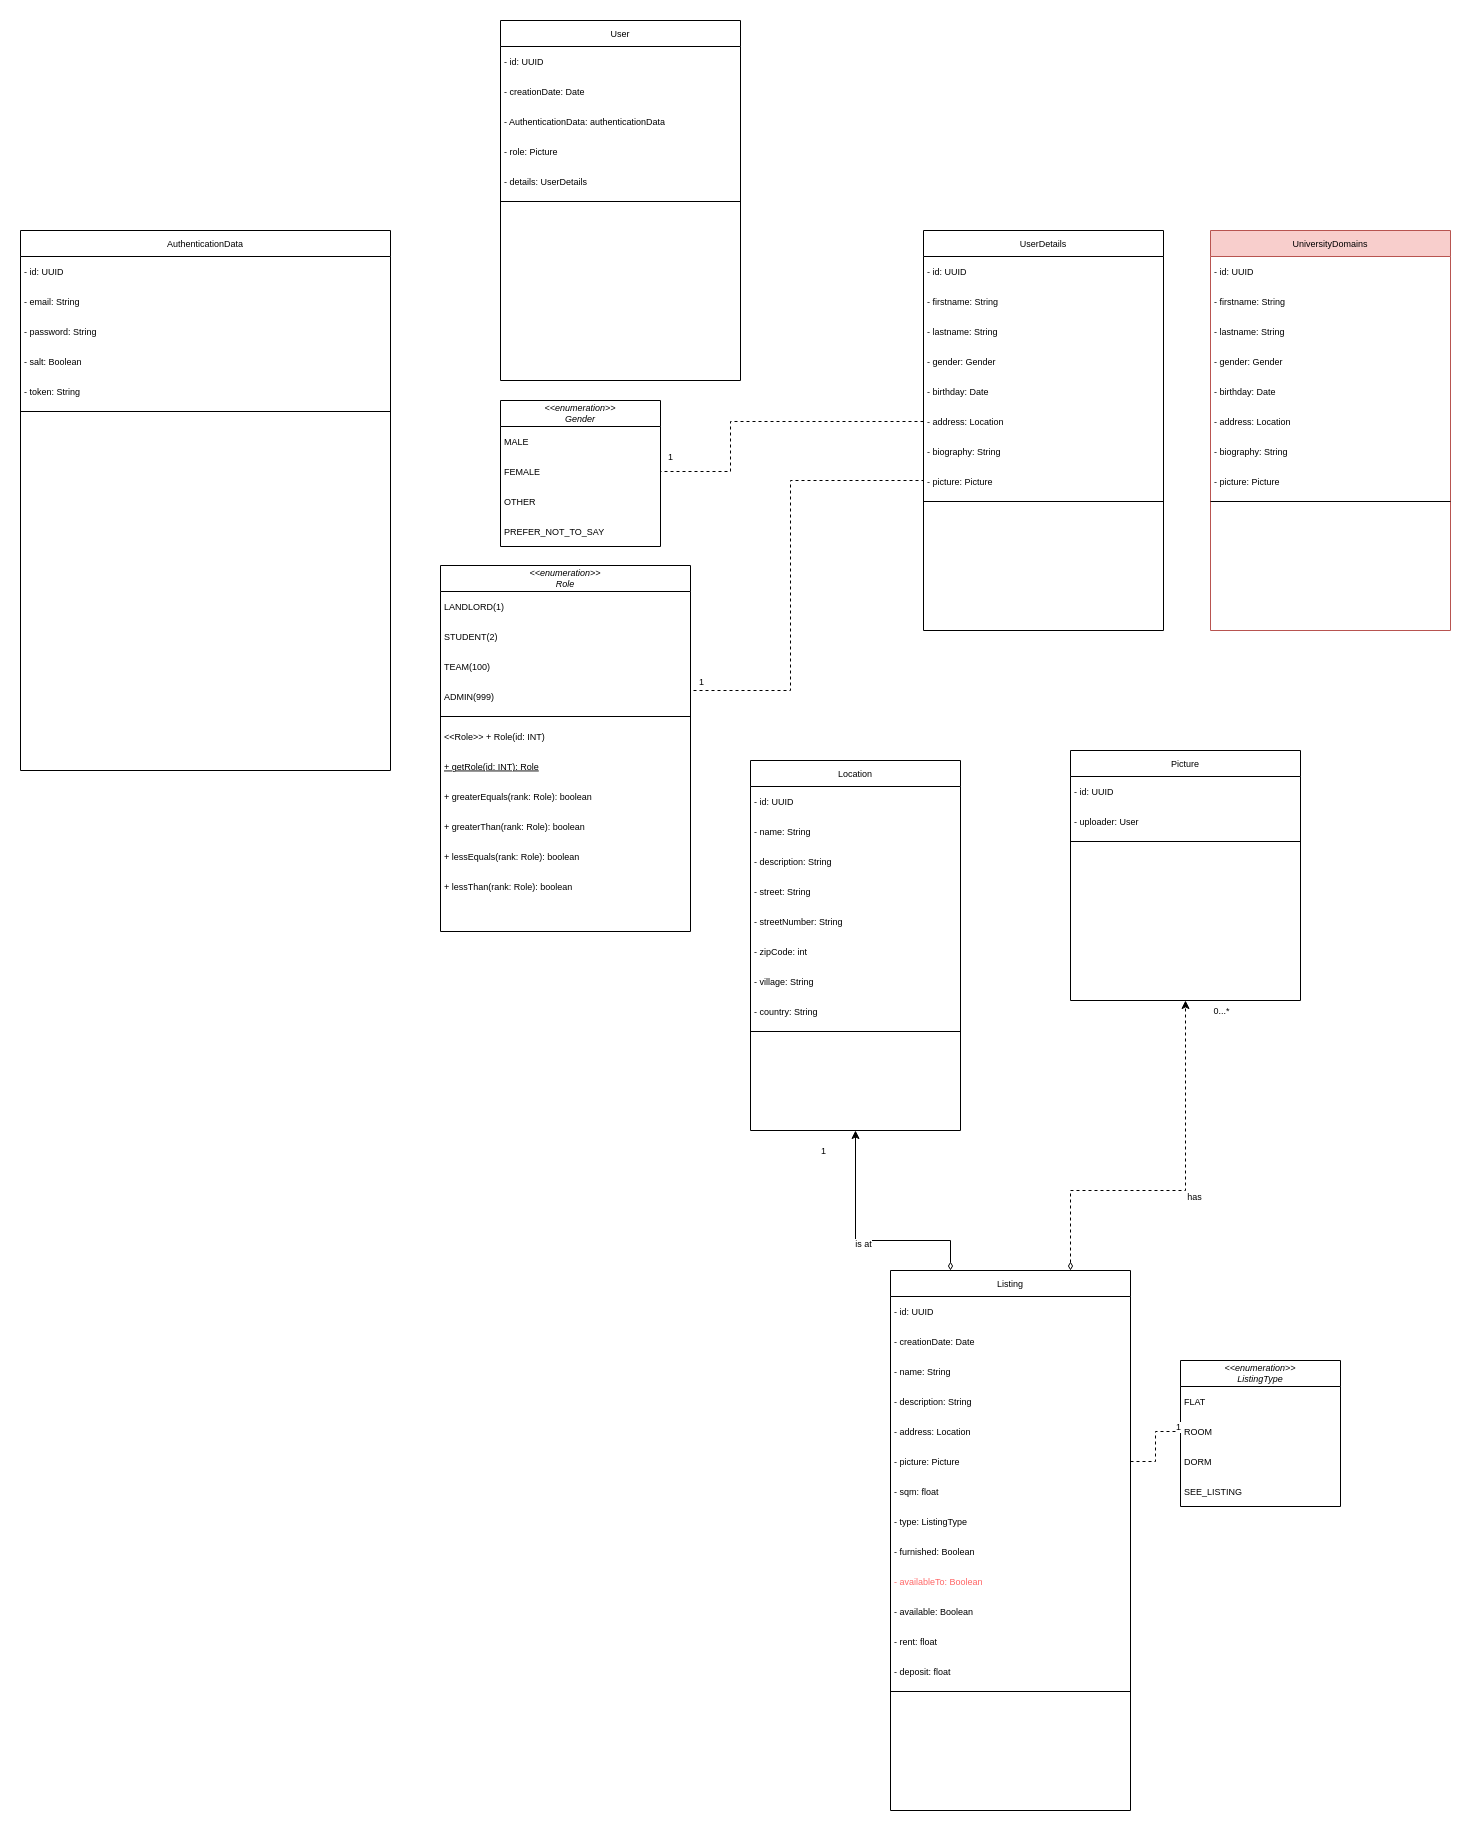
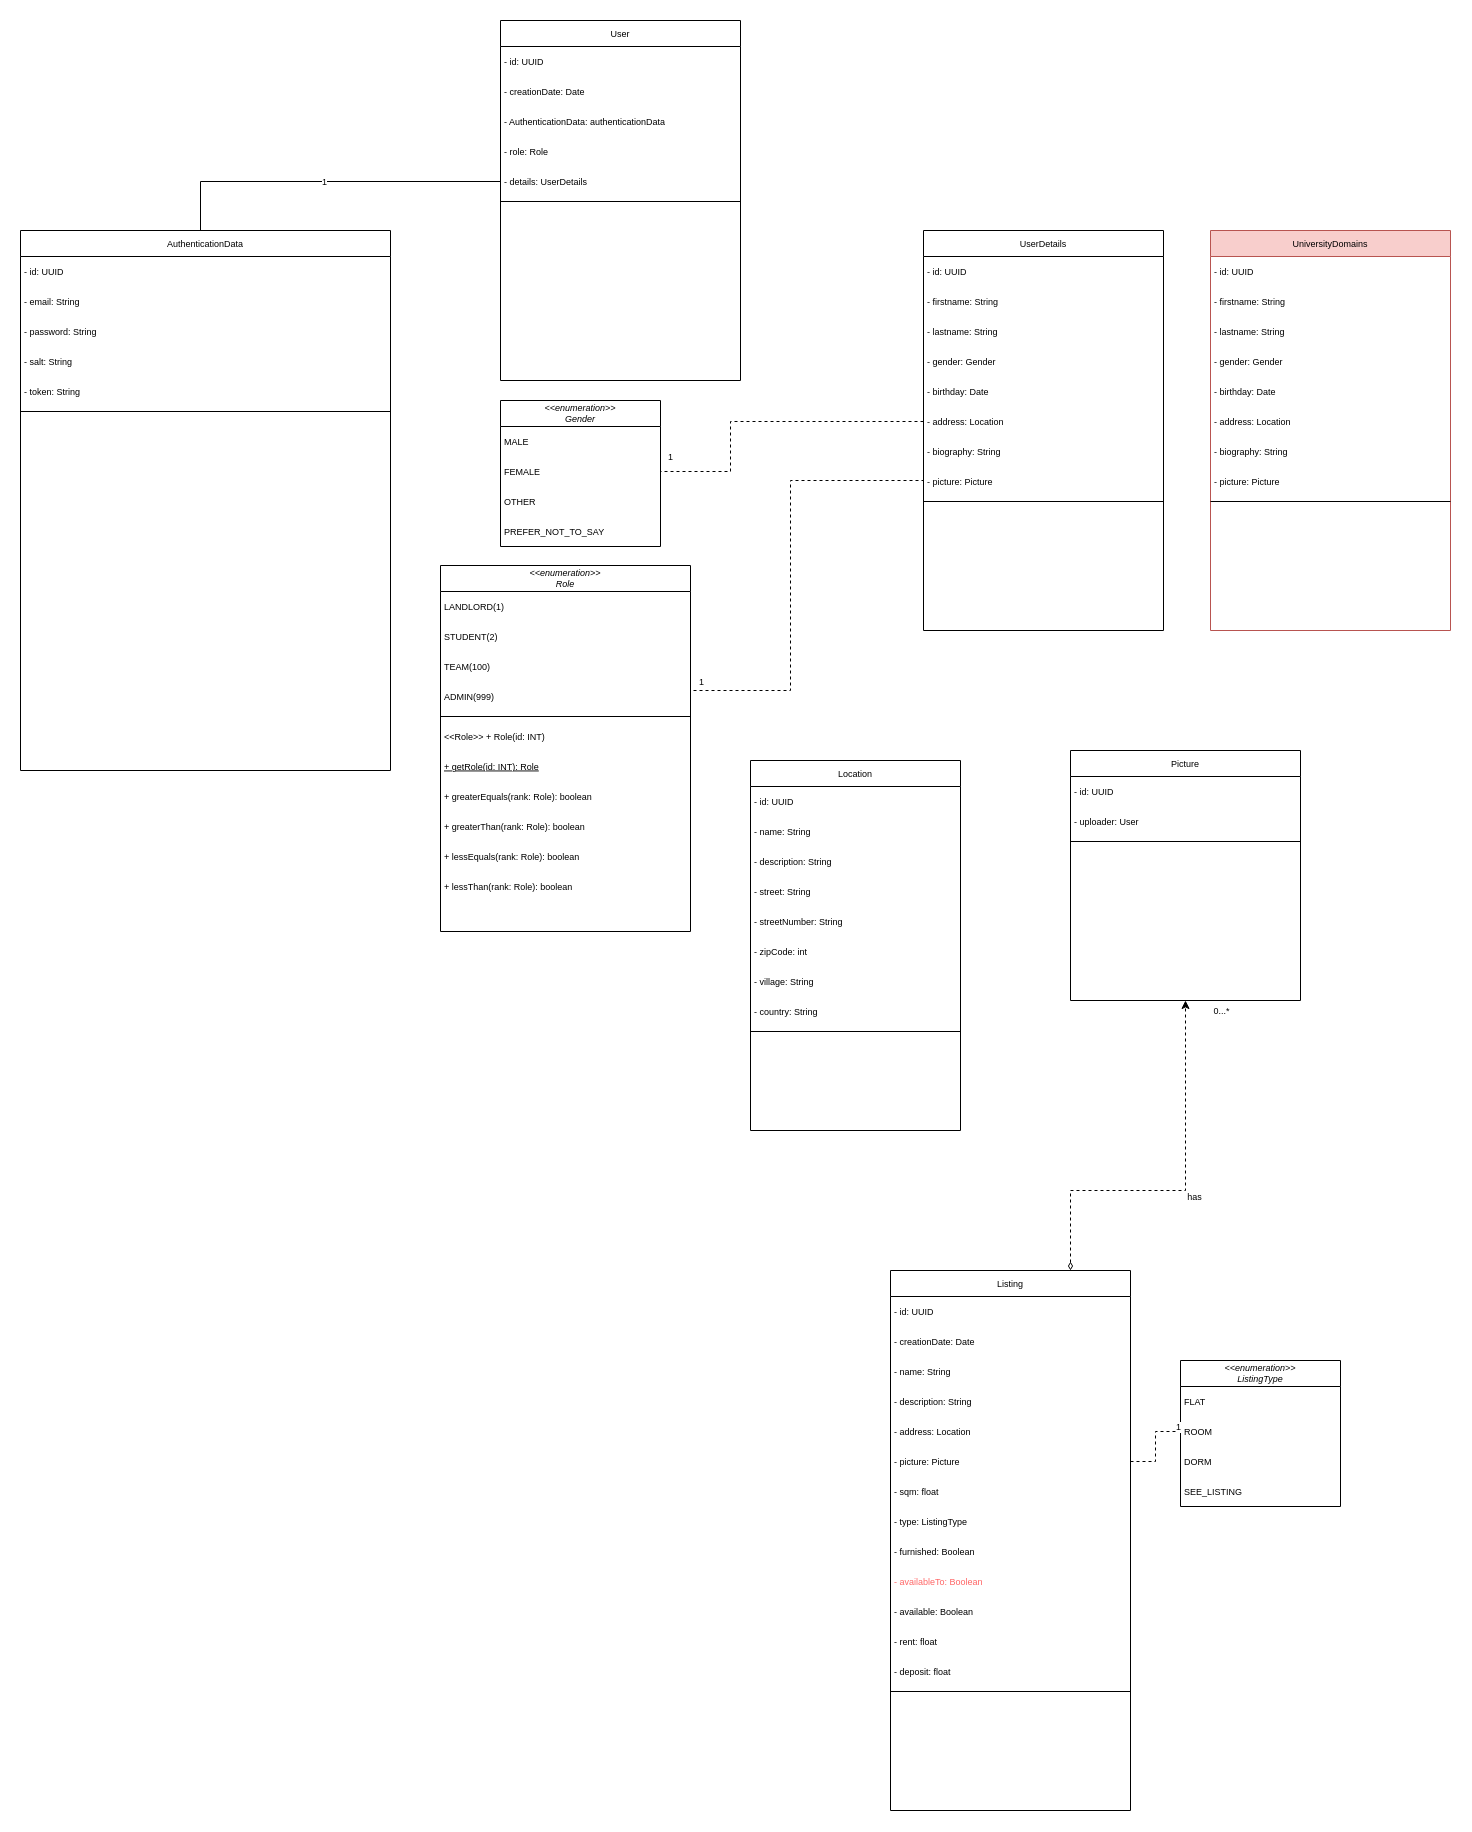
node "- role: Picture": label "- role: Picture" -> "- role: Role"
edge "- details: UserDetails" -- "AuthenticationData": added, labels "1", "1"
node "- salt: Boolean": label "- salt: Boolean" -> "- salt: String"
edge "Location" -- "Listing": removed, labels "1", "is at"
